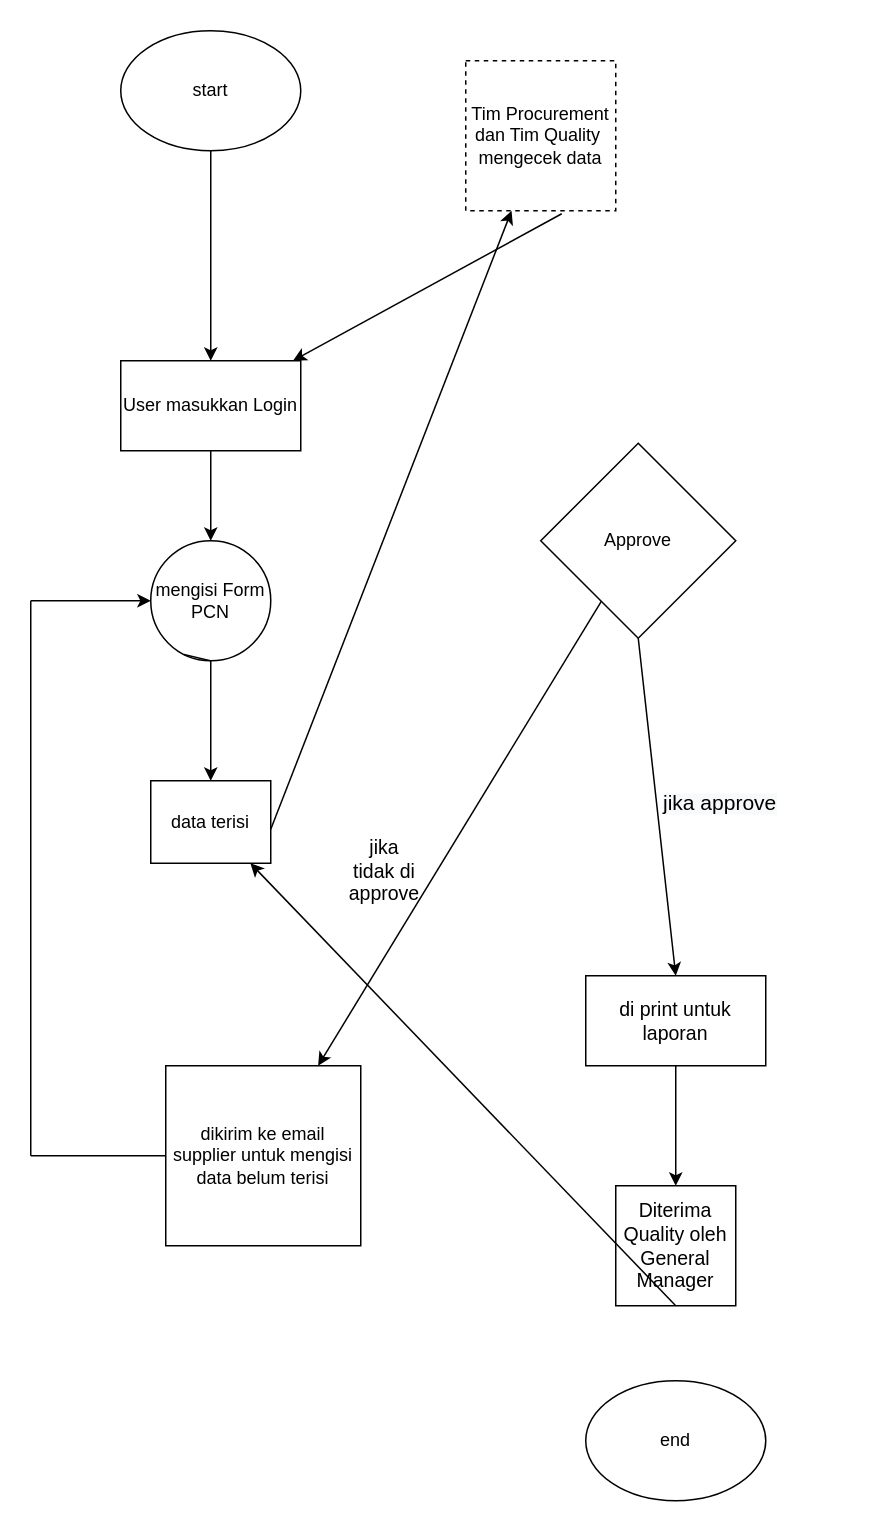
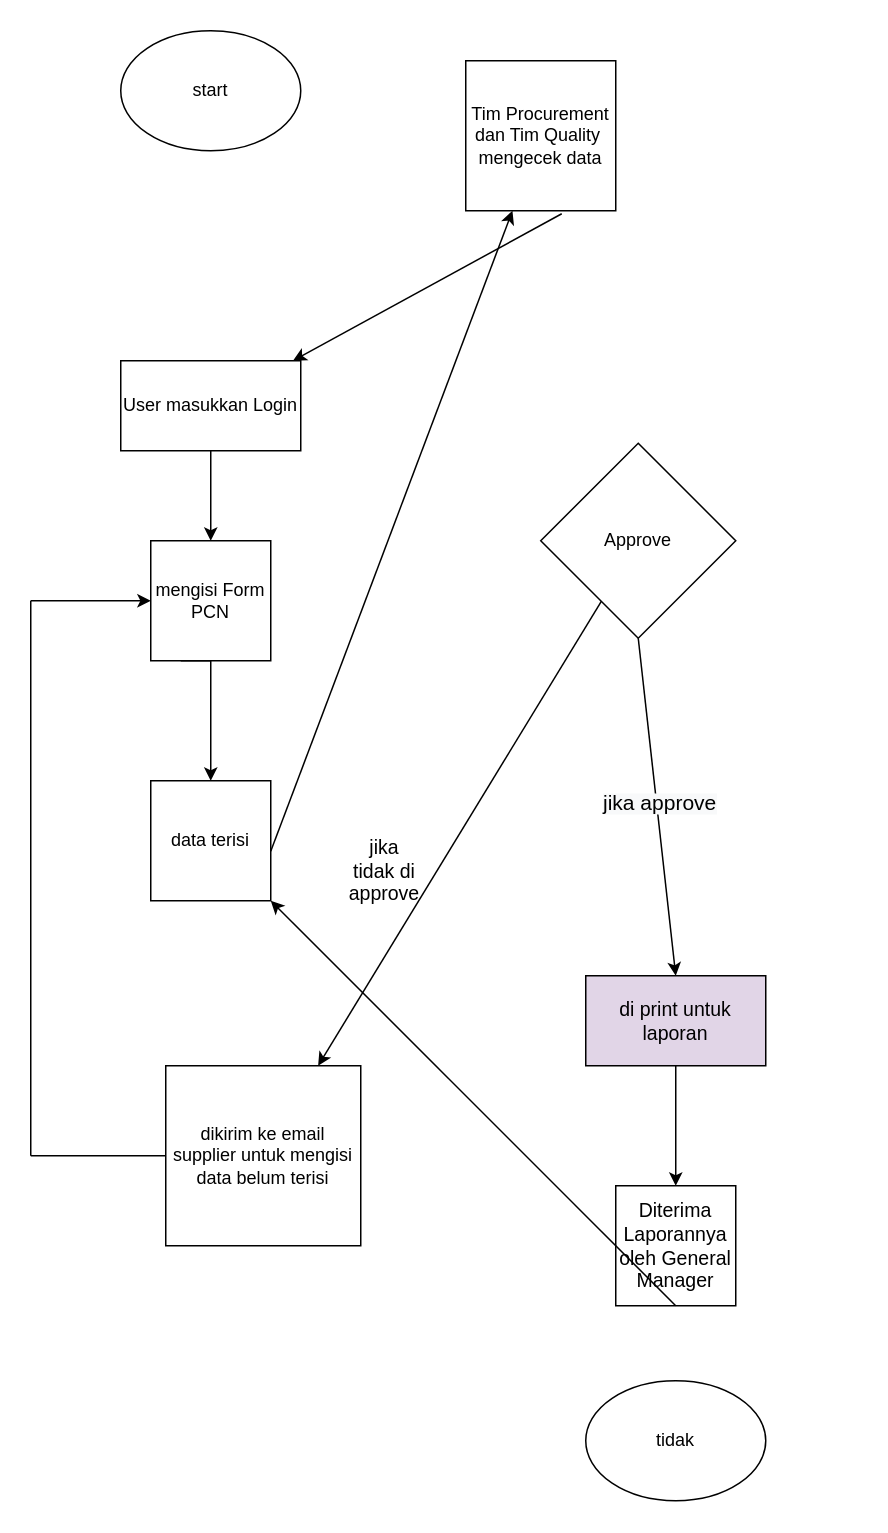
node "Tim Procurement dan Tim Quality mengecek data": style dashed -> solid
edge "start" -> "User masukkan Login": removed
node "mengisi Form PCN": shape ellipse -> rectangle
node "jika approve": moved (758, 811) -> (698, 811)
node "data terisi": size 120x83 -> 120x120
node "di print untuk laporan": fillcolor #ffffff -> #e1d5e7
node "Diterima Quality oleh General Manager": label "Diterima Quality oleh General Manager" -> "Diterima Laporannya oleh General Manager"
node "end": label "end" -> "tidak"
